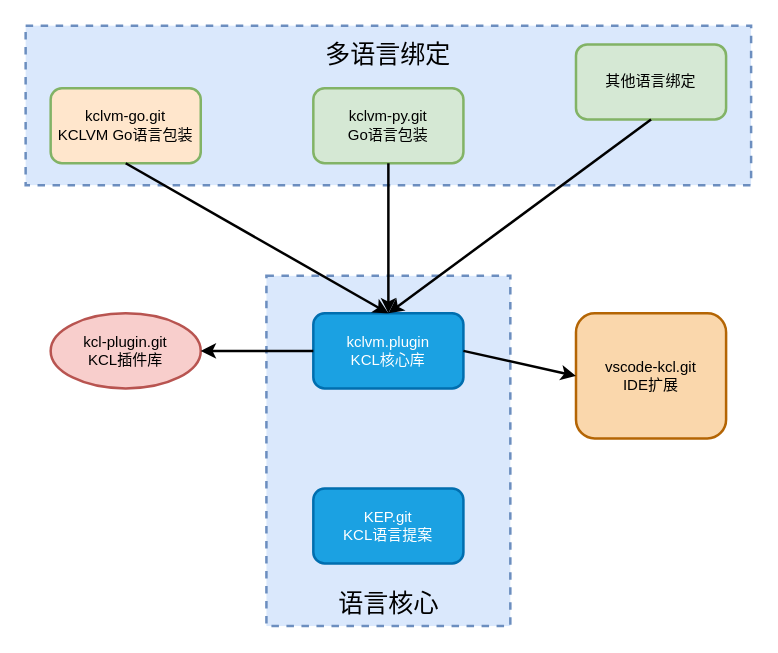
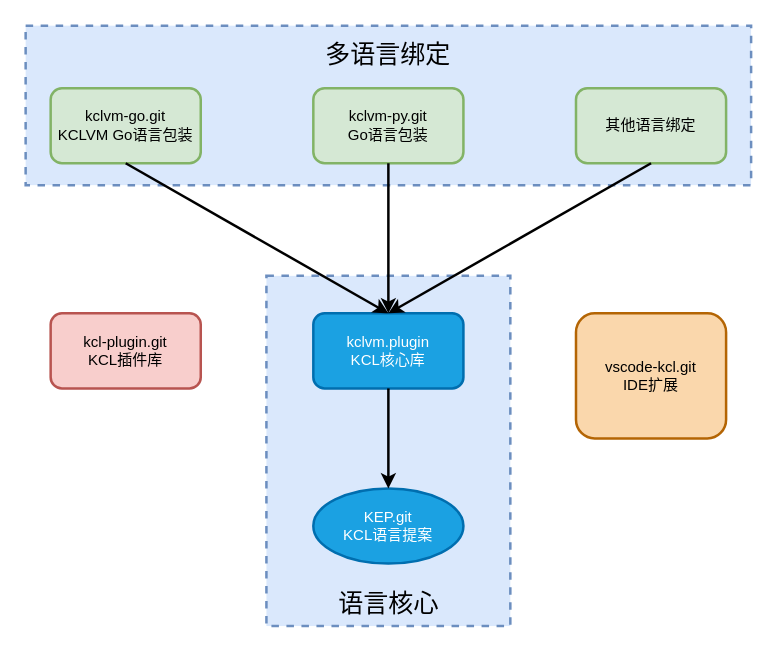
node "其他语言绑定": moved (651, 82) -> (651, 126)
node "kclvm-go.git KCLVM Go语言包装": fillcolor #ffe6cc -> #d5e8d4
node "kcl-plugin.git KCL插件库": shape ellipse -> rounded rectangle
edge "kclvm.plugin KCL核心库" -> "kcl-plugin.git KCL插件库": removed
edge "kclvm.plugin KCL核心库" -> "vscode-kcl.git IDE扩展": removed
edge "kclvm.plugin KCL核心库" -> "KEP.git KCL语言提案": added
node "KEP.git KCL语言提案": shape rounded rectangle -> ellipse
